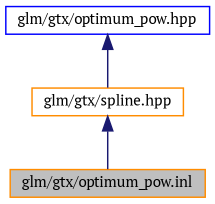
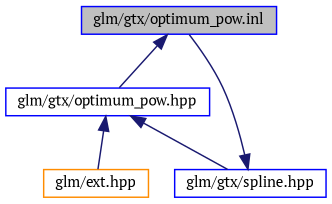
edge "glm/gtx/optimum_pow.hpp" -> "glm/gtx/optimum_pow.inl": added
node "glm/gtx/spline.hpp": color darkorange -> blue
node "glm/ext.hpp": added
node "glm/gtx/optimum_pow.inl": color darkorange -> blue
